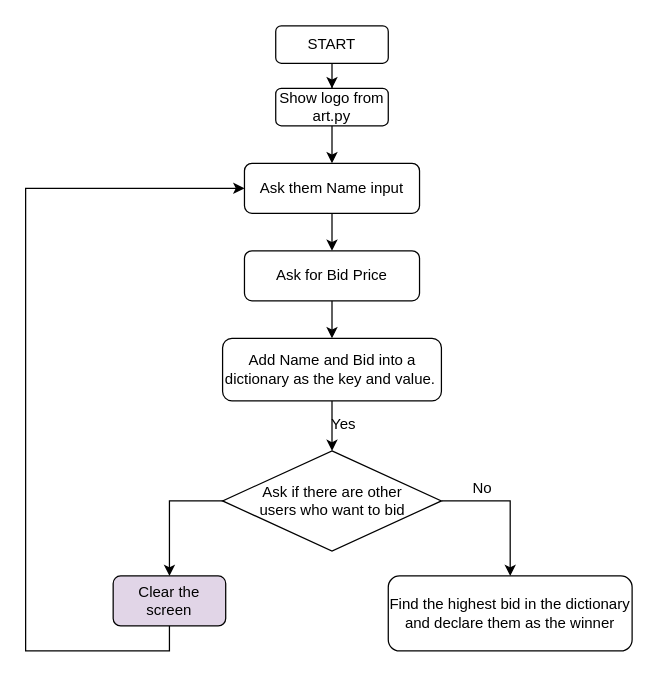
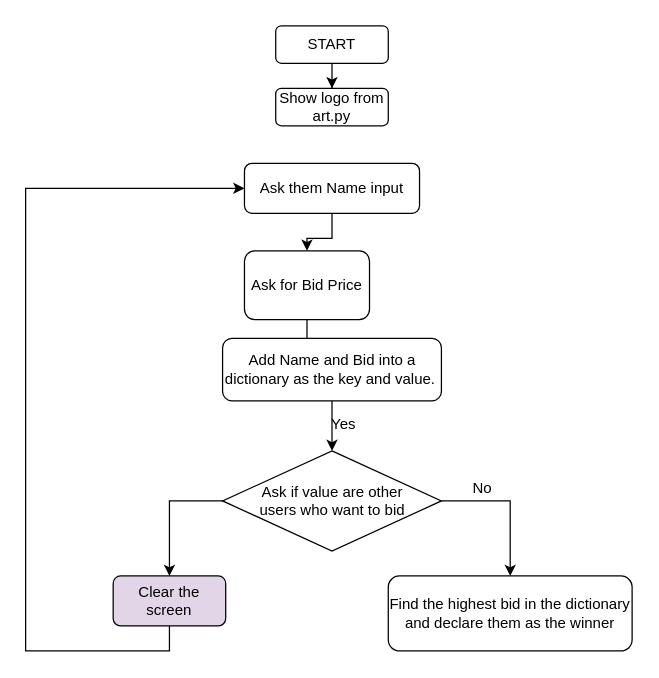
edge "Show logo from art.py" -> "Ask them Name input": removed
node "Ask for Bid Price": size 175x50 -> 125x69
node "Ask if there are other users who want to bid": label "Ask if there are other users who want to bid" -> "Ask if value are other users who want to bid"
